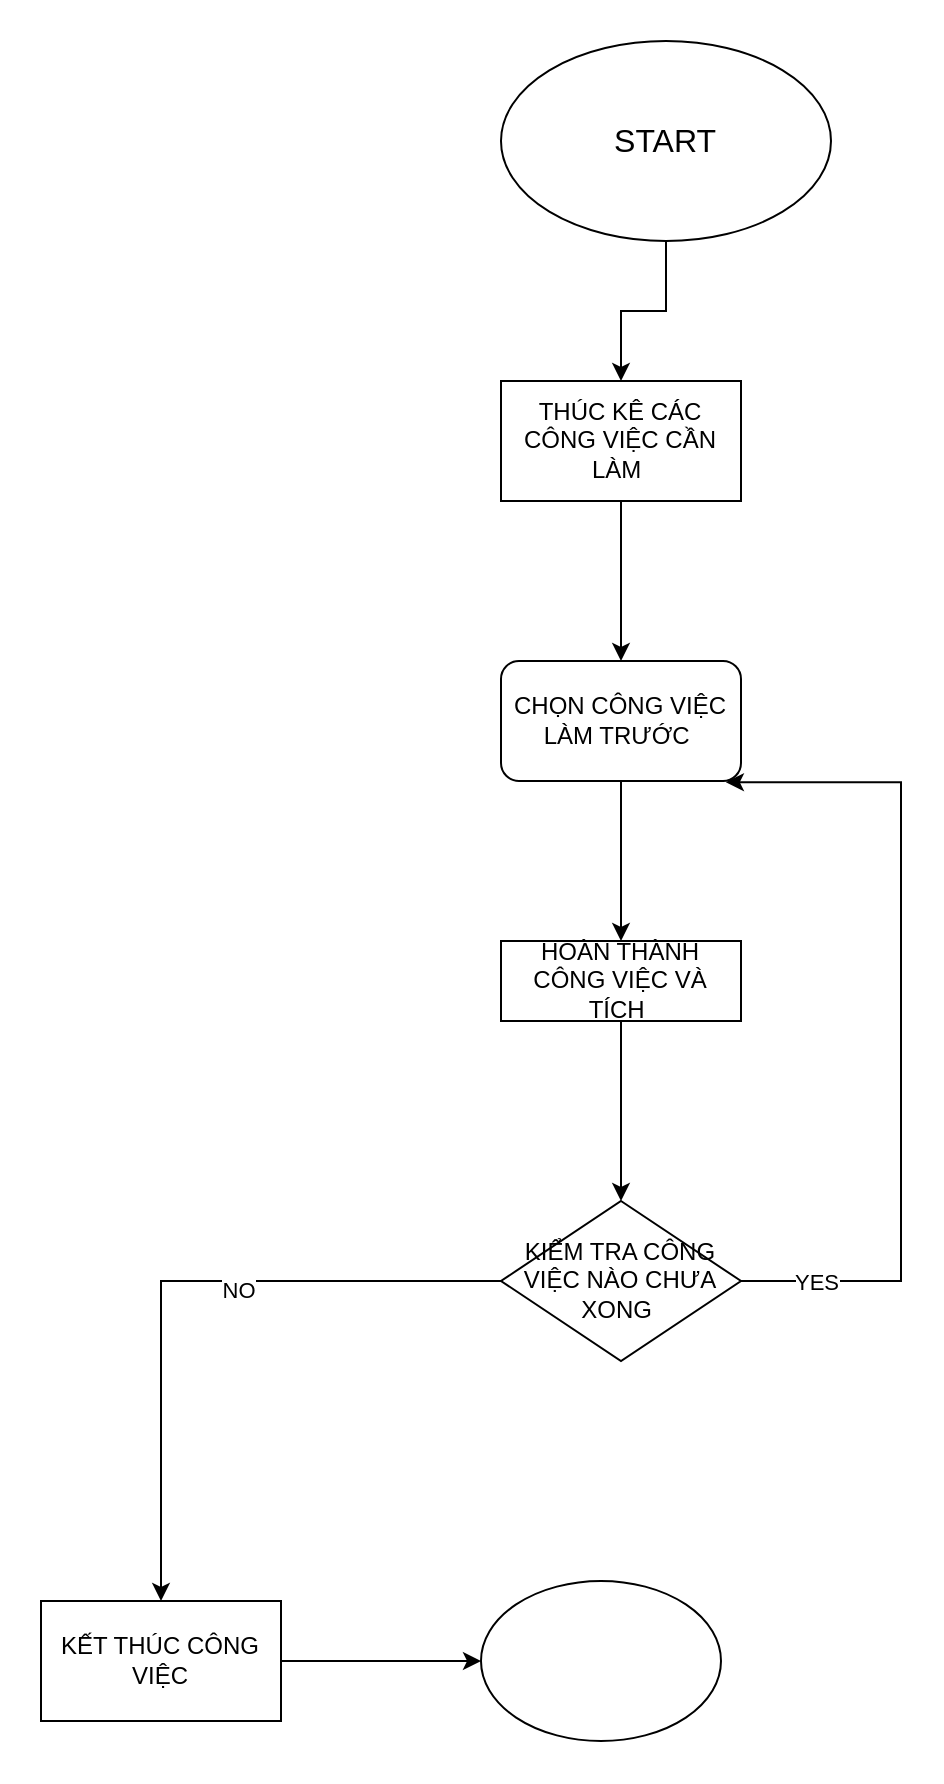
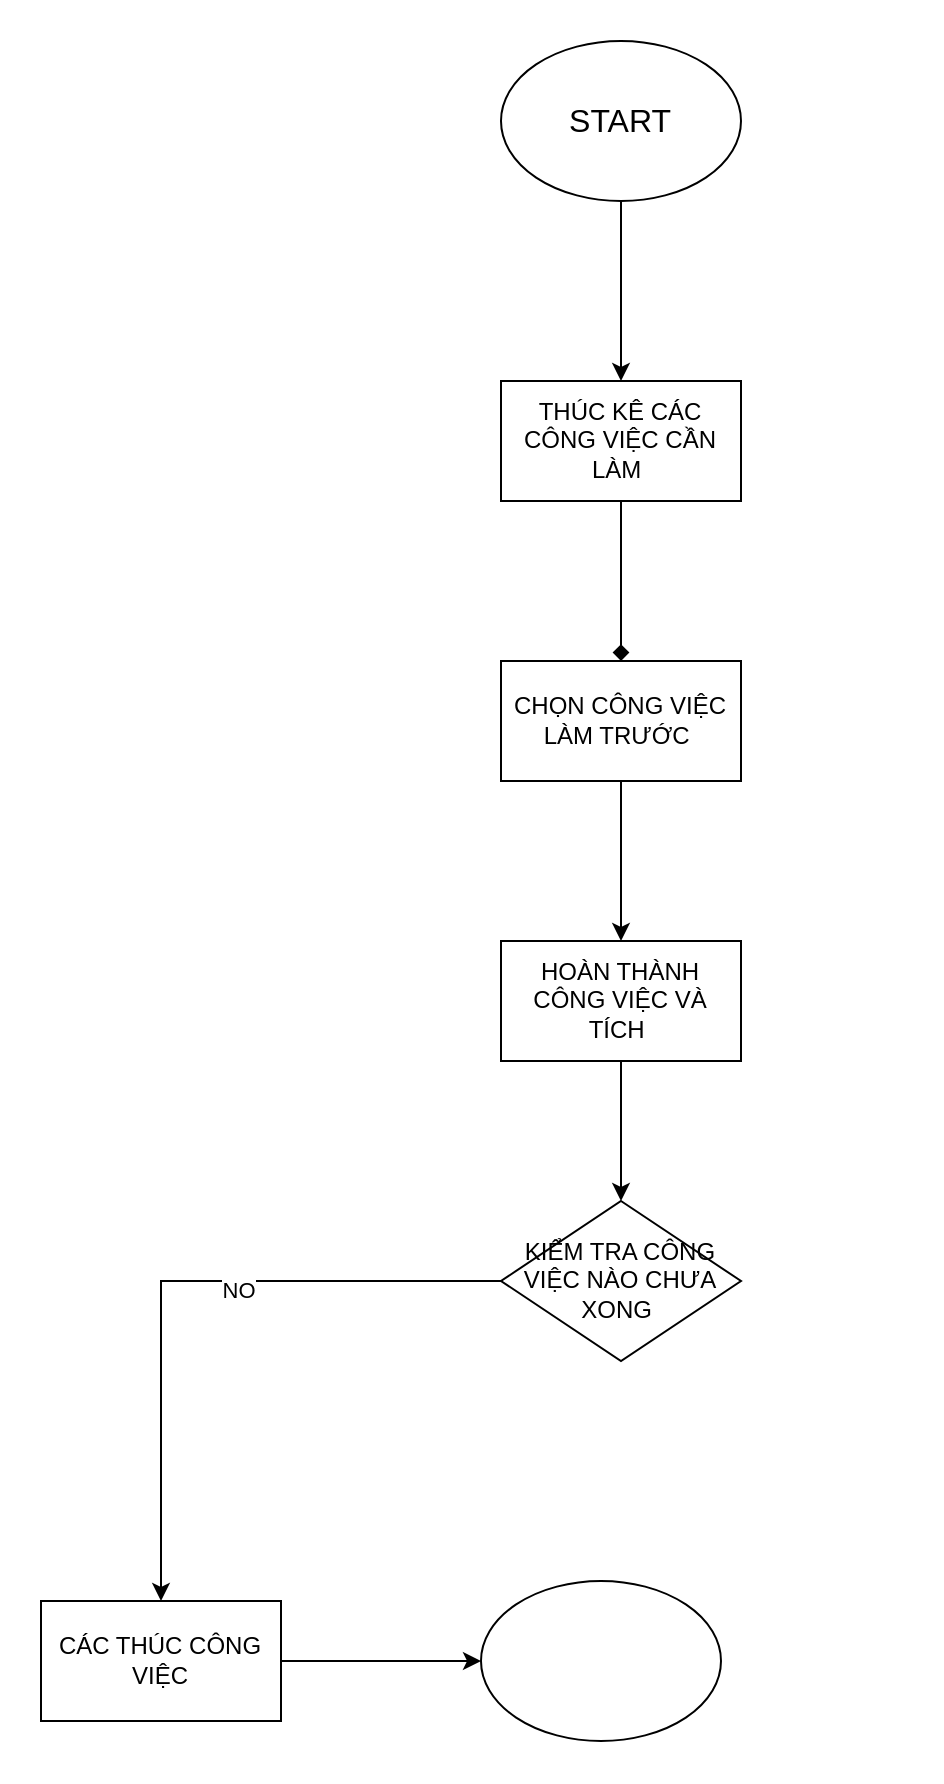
node "START": size 330x200 -> 240x160
edge "THÚC KÊ CÁC CÔNG VIỆC CẦN LÀM" -> "CHỌN CÔNG VIỆC LÀM TRƯỚC": arrowhead classic -> diamond
node "CHỌN CÔNG VIỆC LÀM TRƯỚC": shape rounded rectangle -> rectangle
node "HOÀN THÀNH CÔNG VIỆC VÀ TÍCH": size 240x80 -> 240x120
edge "KIỂM TRA CÔNG VIỆC NÀO CHƯA XONG" -> "CHỌN CÔNG VIỆC LÀM TRƯỚC": removed, label "YES"
node "KẾT THÚC CÔNG VIỆC": label "KẾT THÚC CÔNG VIỆC" -> "CÁC THÚC CÔNG VIỆC"
